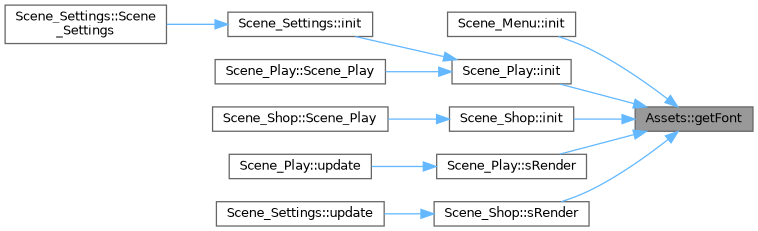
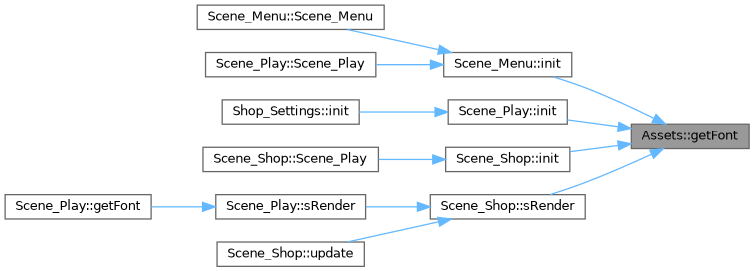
node "Scene_Menu::Scene_Menu": added
node "Scene_Settings::Scene _Settings": removed
node "Scene_Settings::init": label "Scene_Settings::init" -> "Shop_Settings::init"
edge "Scene_Play::Scene_Play" -> "Scene_Play::init": now "Scene_Play::Scene_Play" -> "Scene_Menu::init"
edge "Scene_Play::sRender" -> "Assets::getFont": now "Scene_Play::sRender" -> "Scene_Shop::sRender"
node "Scene_Play::update": label "Scene_Play::update" -> "Scene_Play::getFont"
node "Scene_Settings::update": label "Scene_Settings::update" -> "Scene_Shop::update"
